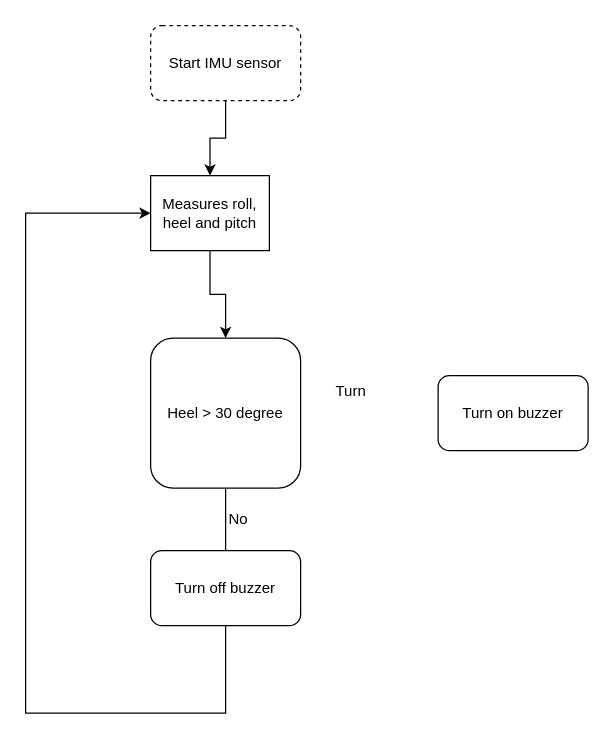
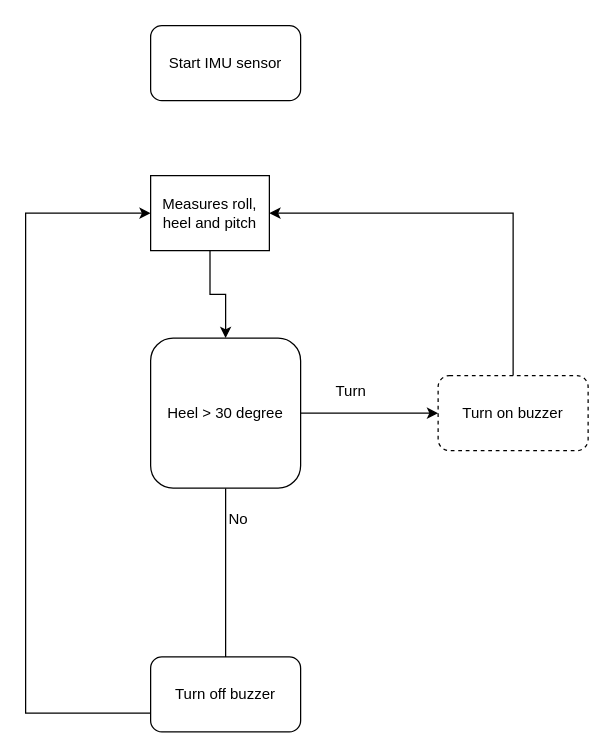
node "Start IMU sensor": style dashed -> solid
edge "Start IMU sensor" -> "Measures roll, heel and pitch": removed
edge "Turn on buzzer" -> "Measures roll, heel and pitch": added
edge "Heel > 30 degree" -> "Turn on buzzer": added
node "Turn on buzzer": style solid -> dashed
node "Turn off buzzer": moved (226, 588) -> (226, 694)
